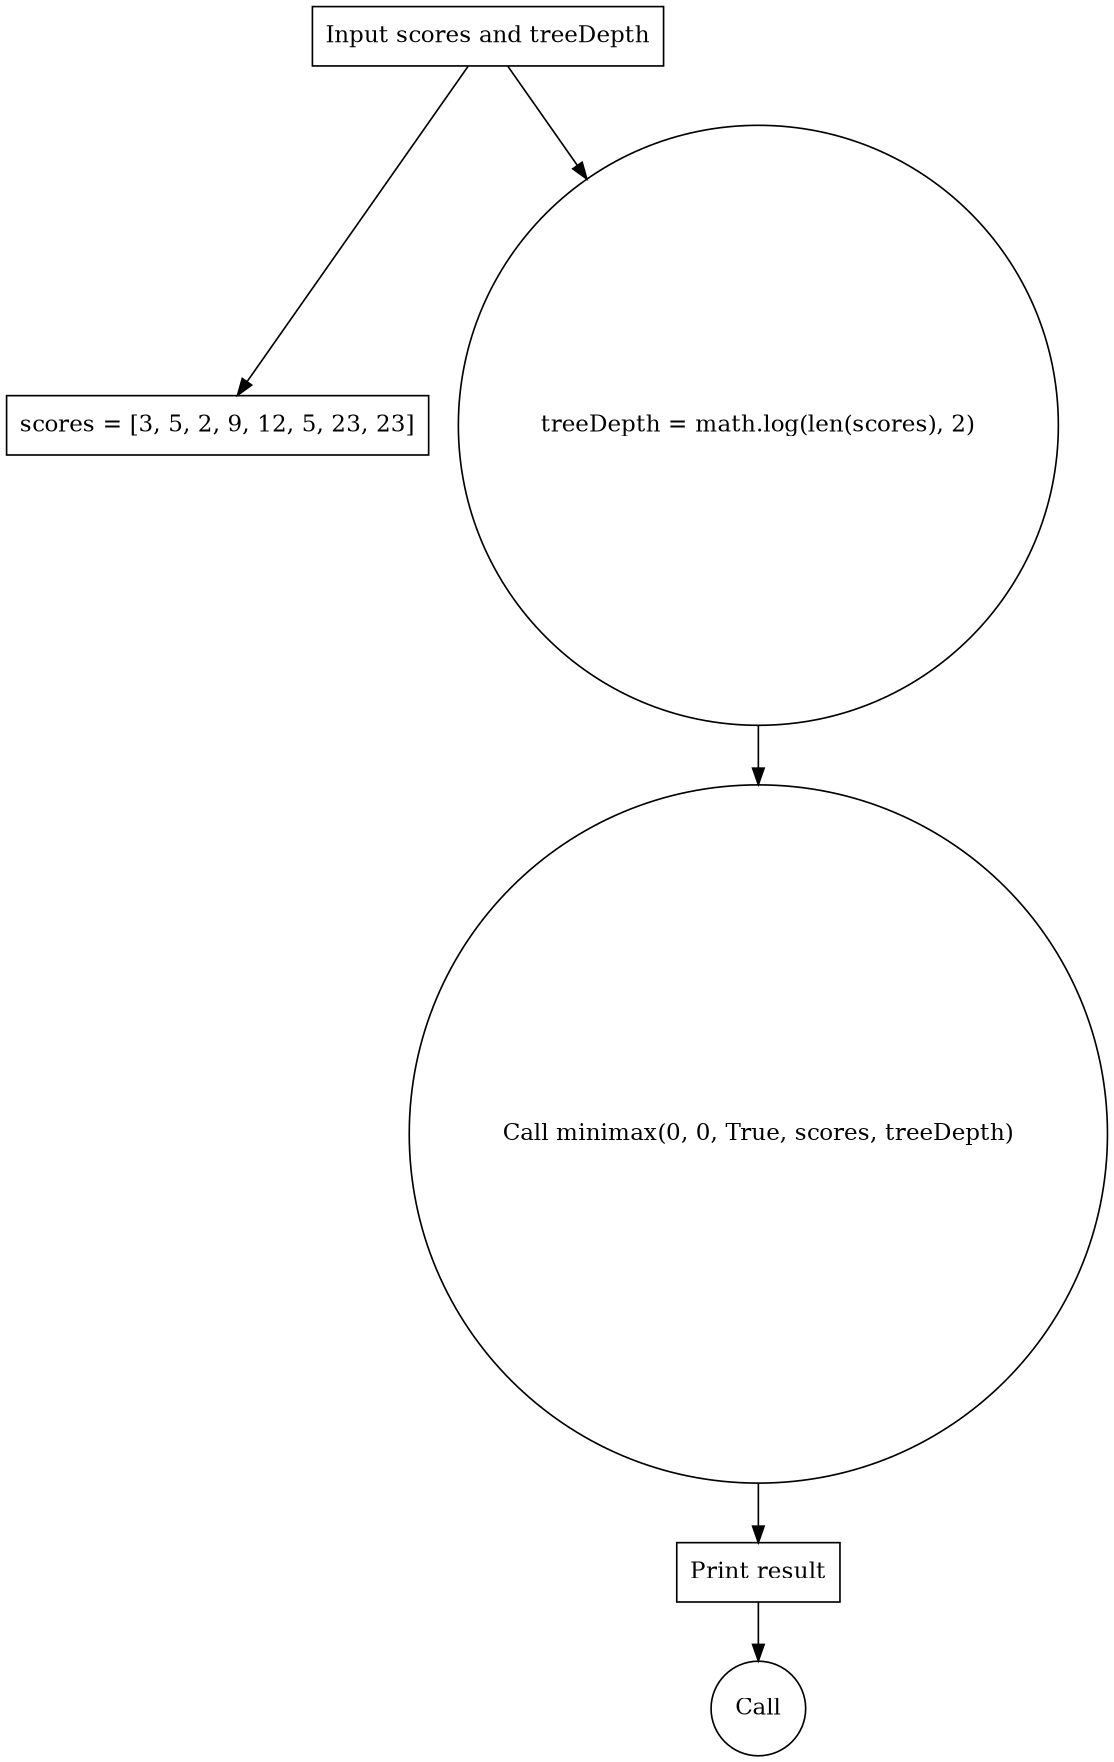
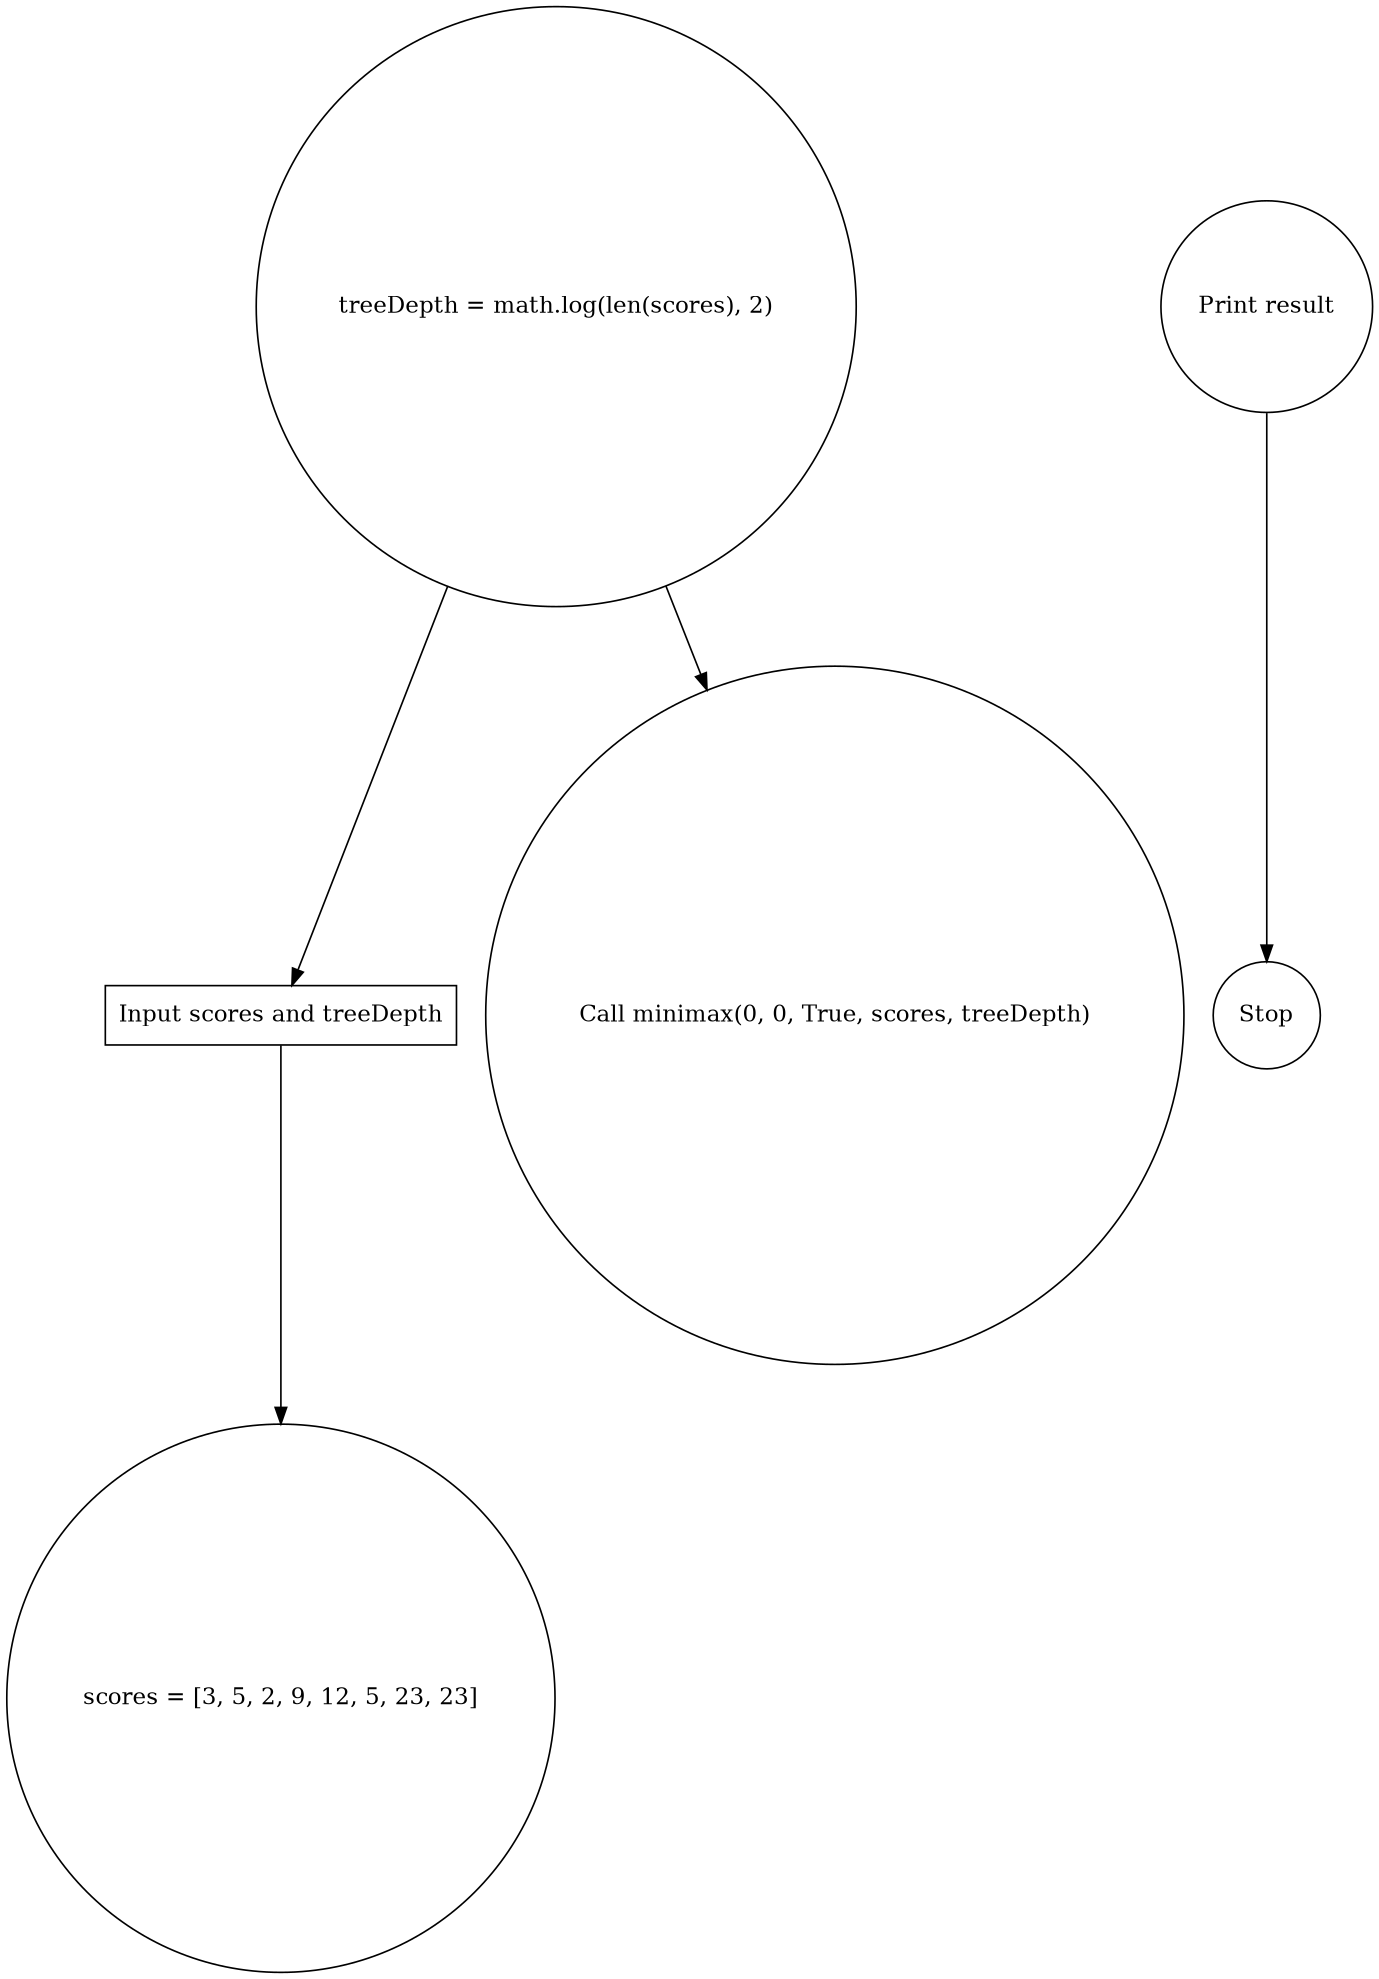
edge "Input scores and treeDepth" -> "treeDepth = math.log(len(scores), 2)": reversed
node "scores = [3, 5, 2, 9, 12, 5, 23, 23]": shape box -> circle
edge "Call minimax(0, 0, True, scores, treeDepth)" -> "Print result": removed
node "Print result": shape box -> circle
node "Call": label "Call" -> "Stop"
